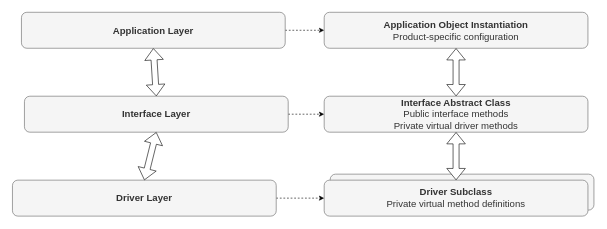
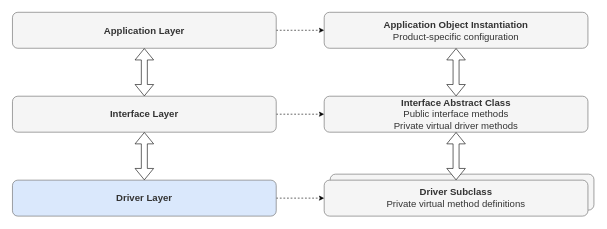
node "Application Layer": moved (153, 30) -> (144, 30)
node "Interface Layer": moved (156, 114) -> (144, 114)
node "Driver Layer": fillcolor #f5f5f5 -> #dae8fc
